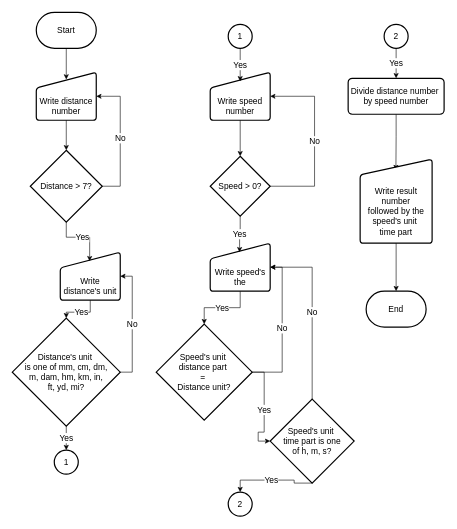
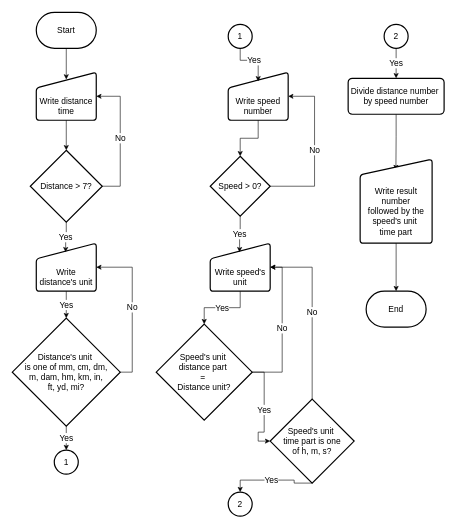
node "Write distance number": label "Write distance number" -> "Write distance time"
node "Write speed number": moved (240, 96) -> (258, 96)
node "Write speed's the": label "Write speed's the" -> "Write speed's unit"
node "Write distance's unit": moved (90, 276) -> (66, 267)
